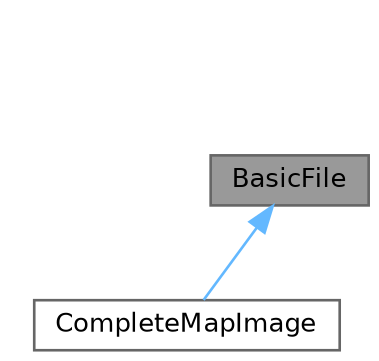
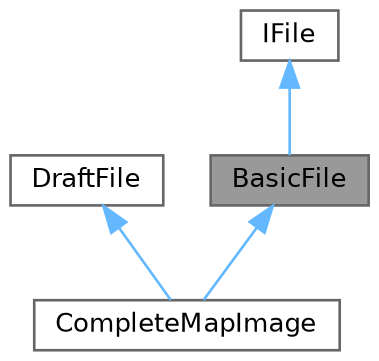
node "IFile": added
node "DraftFile": added
